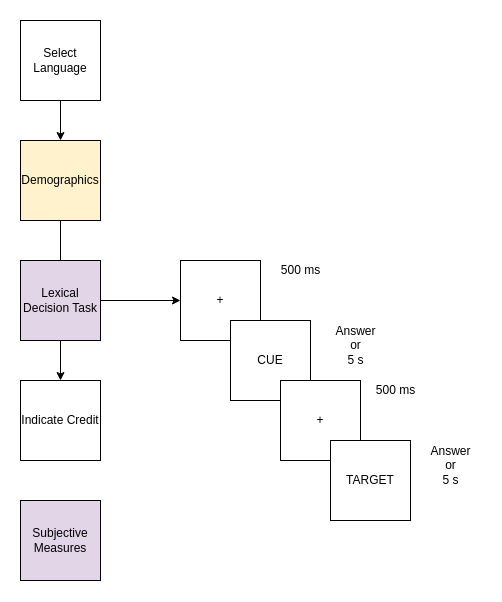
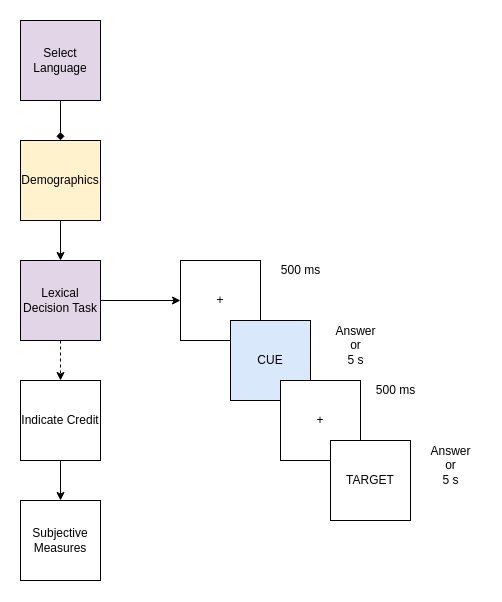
node "Select Language": fillcolor #ffffff -> #e1d5e7
edge "Select Language" -> "Demographics": arrowhead classic -> diamond
edge "Demographics" -- "Lexical Decision Task": arrowhead none -> classic
edge "Lexical Decision Task" -> "Indicate Credit": style solid -> dashed
node "CUE": fillcolor #ffffff -> #dae8fc
edge "Indicate Credit" -> "Subjective Measures": added
node "Subjective Measures": fillcolor #e1d5e7 -> #ffffff
